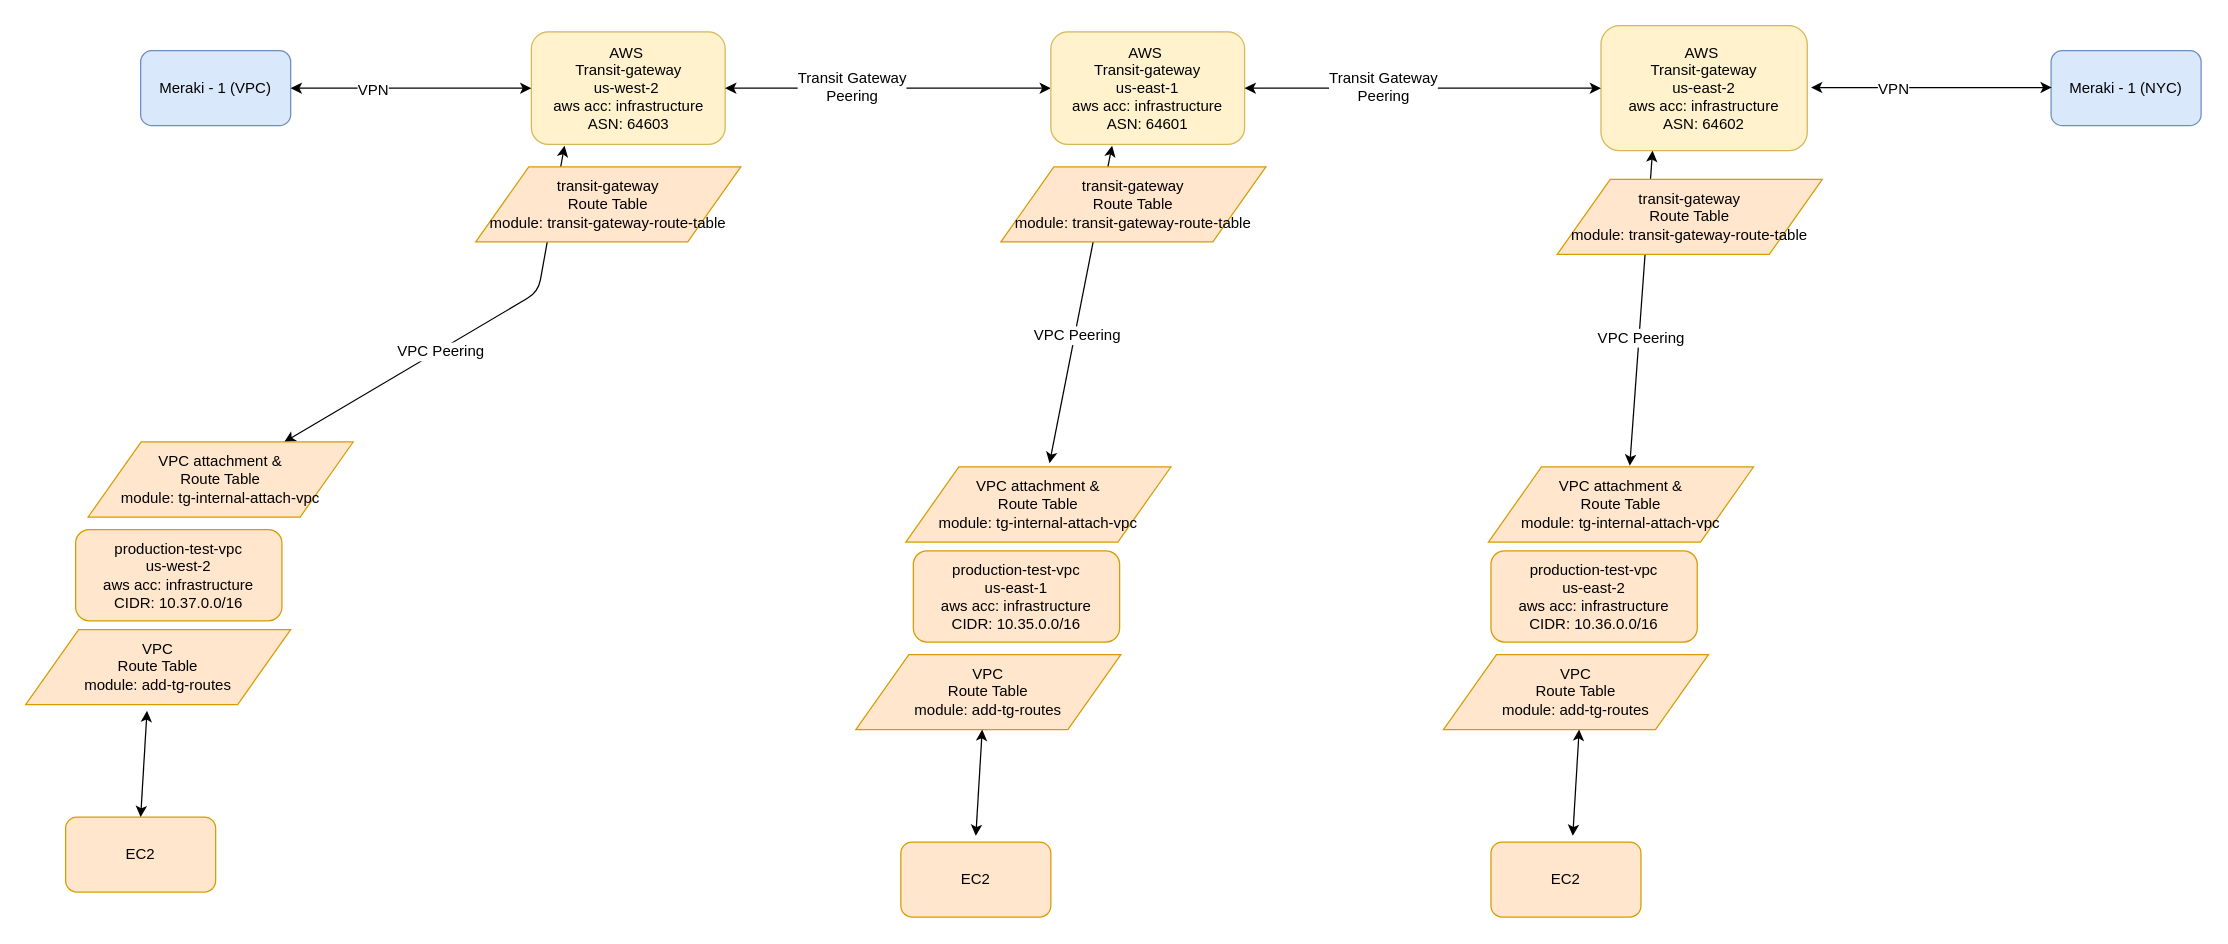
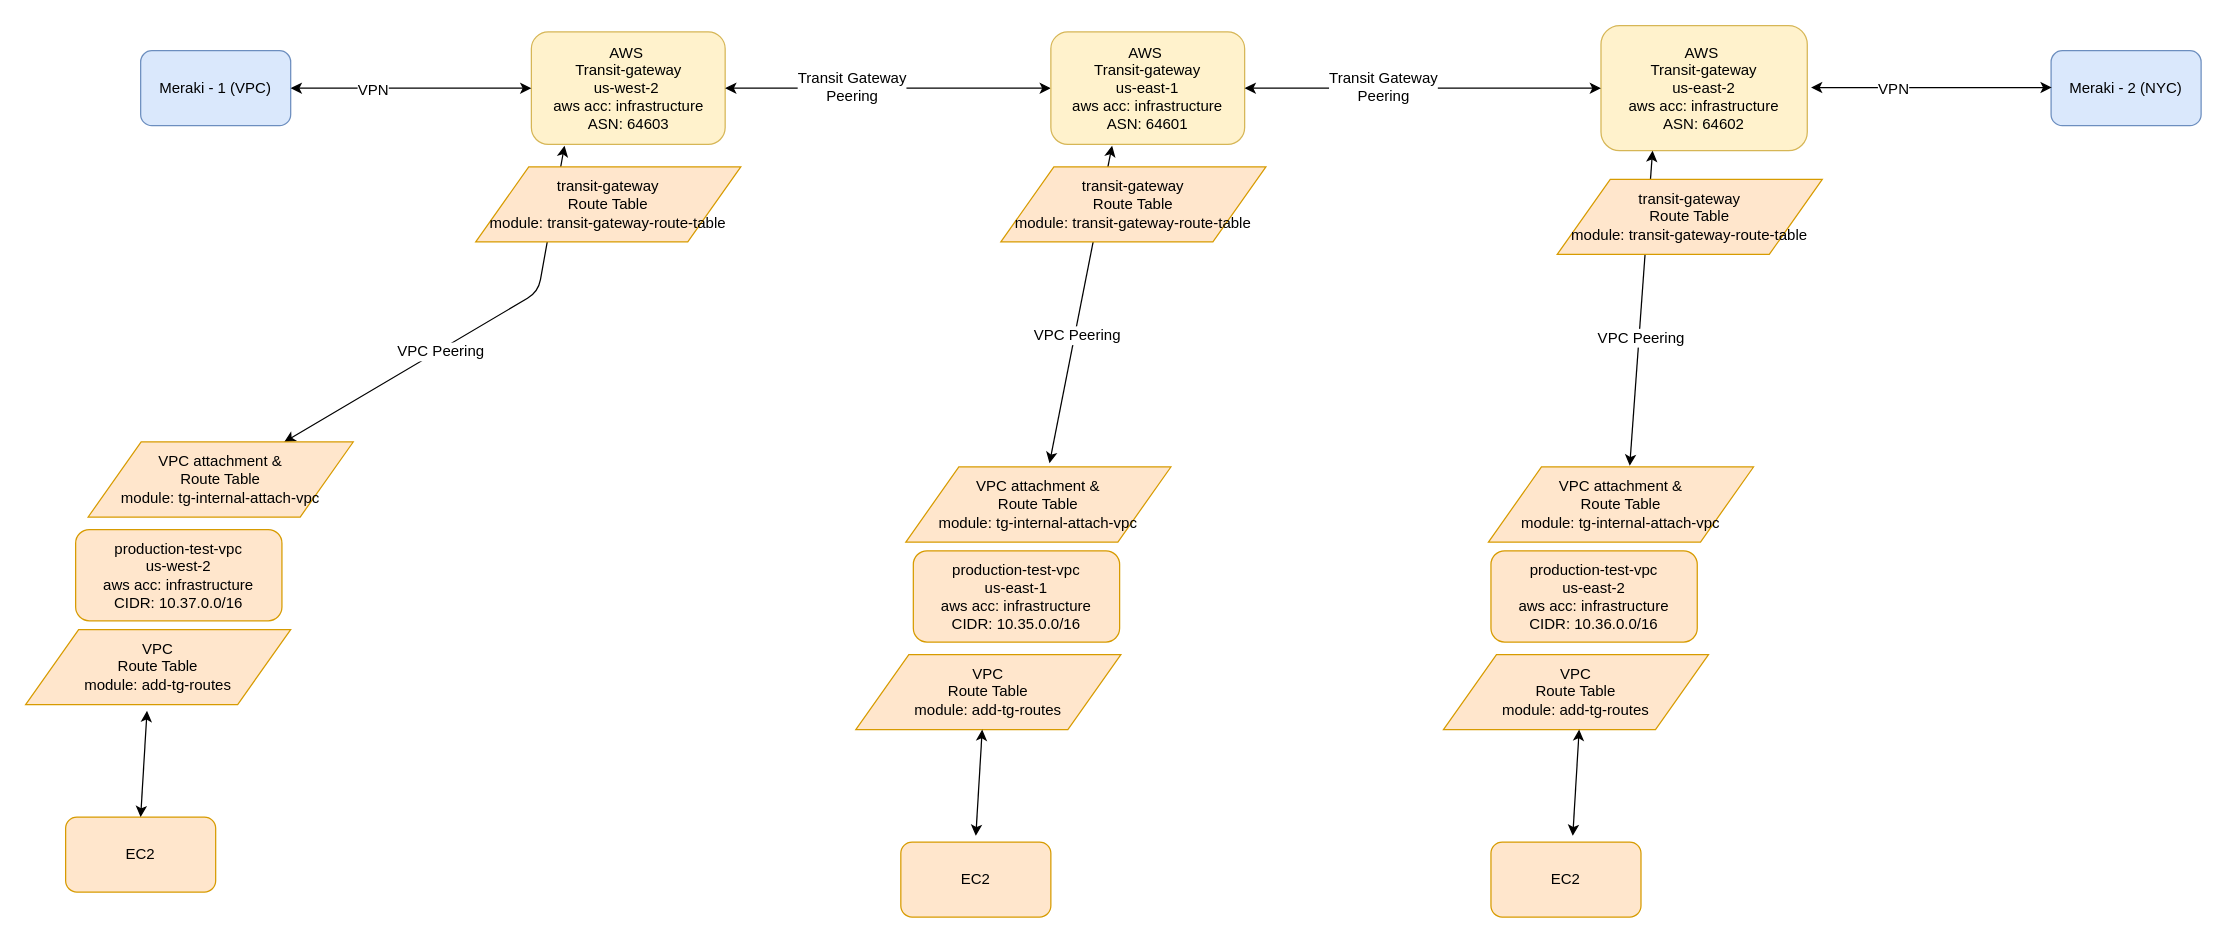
node "Meraki - 1 (NYC)": label "Meraki - 1 (NYC)" -> "Meraki - 2 (NYC)"
